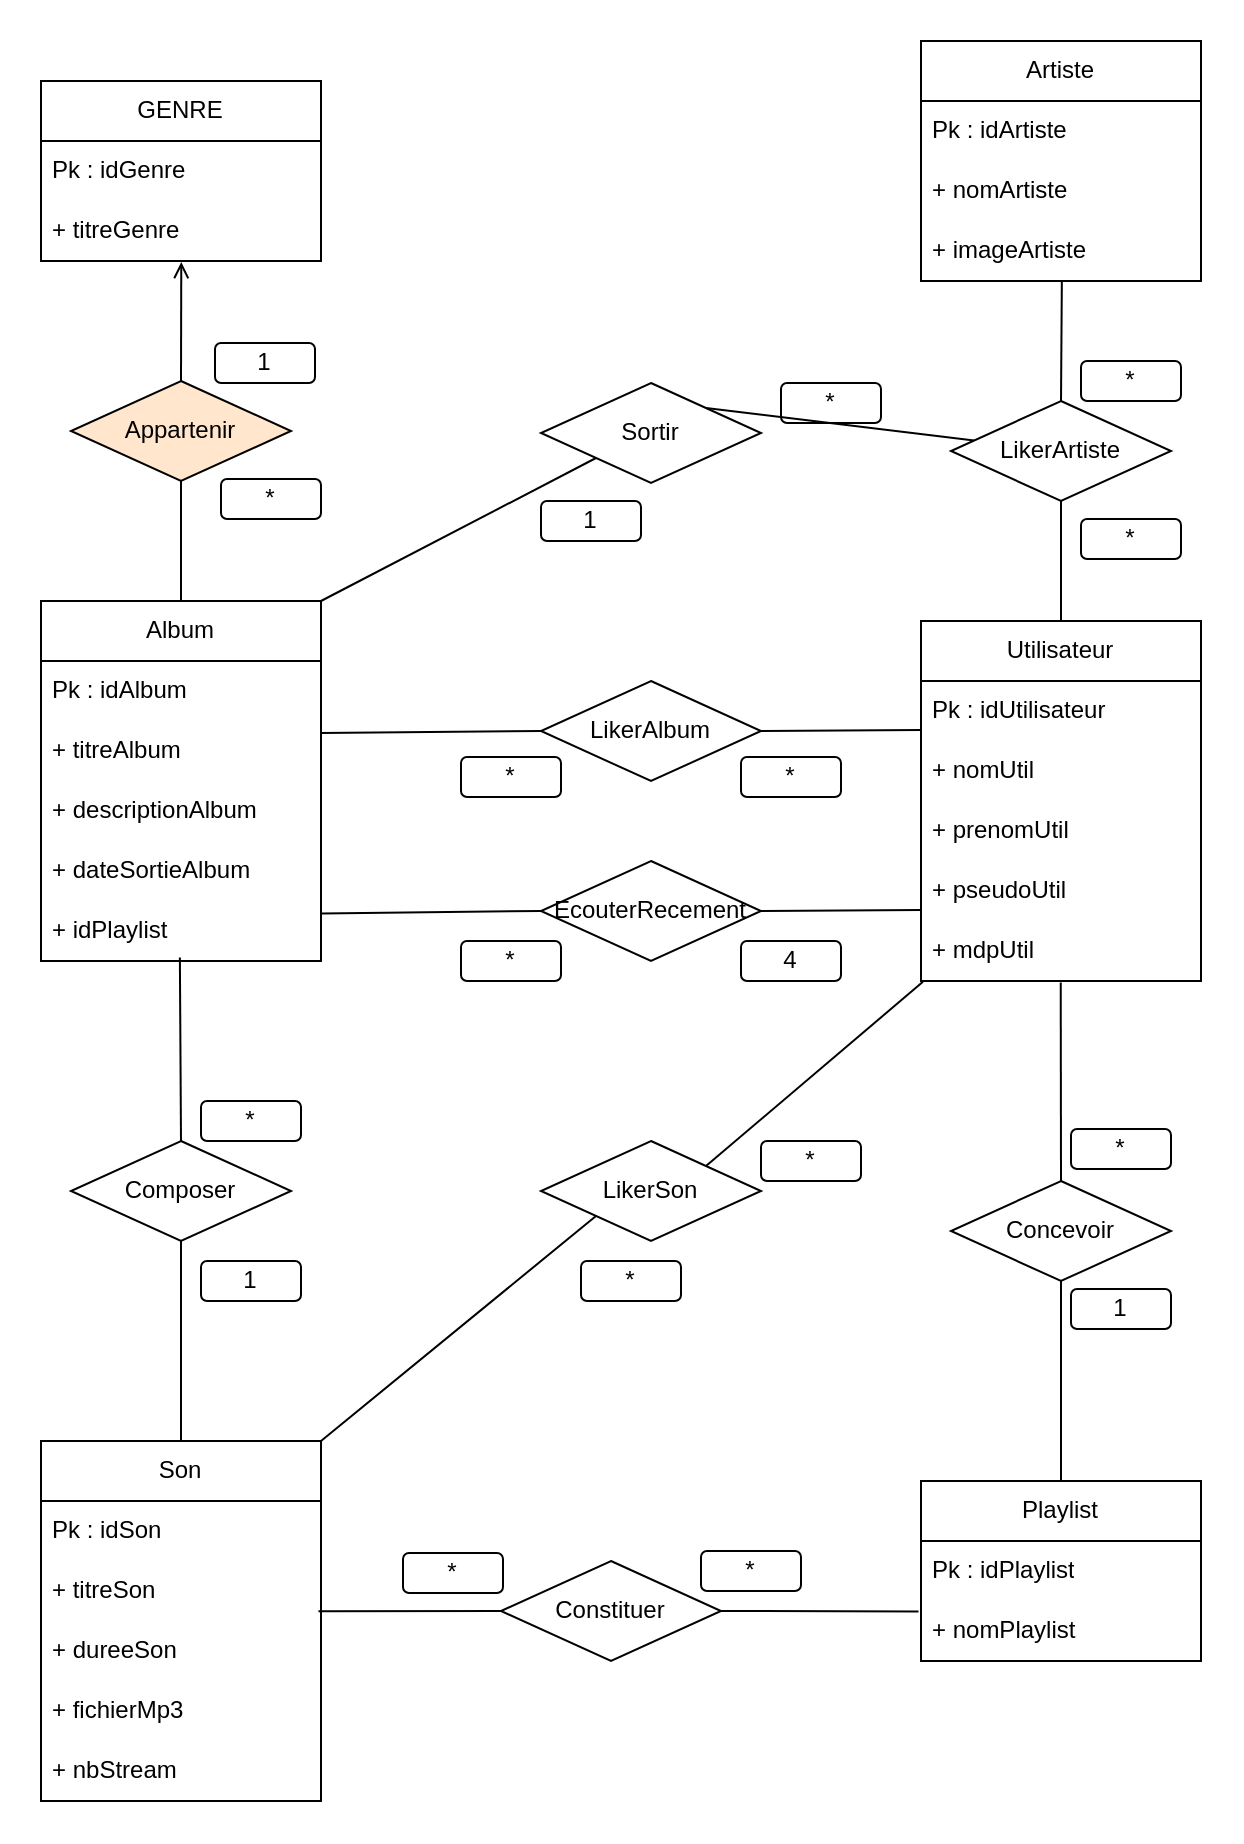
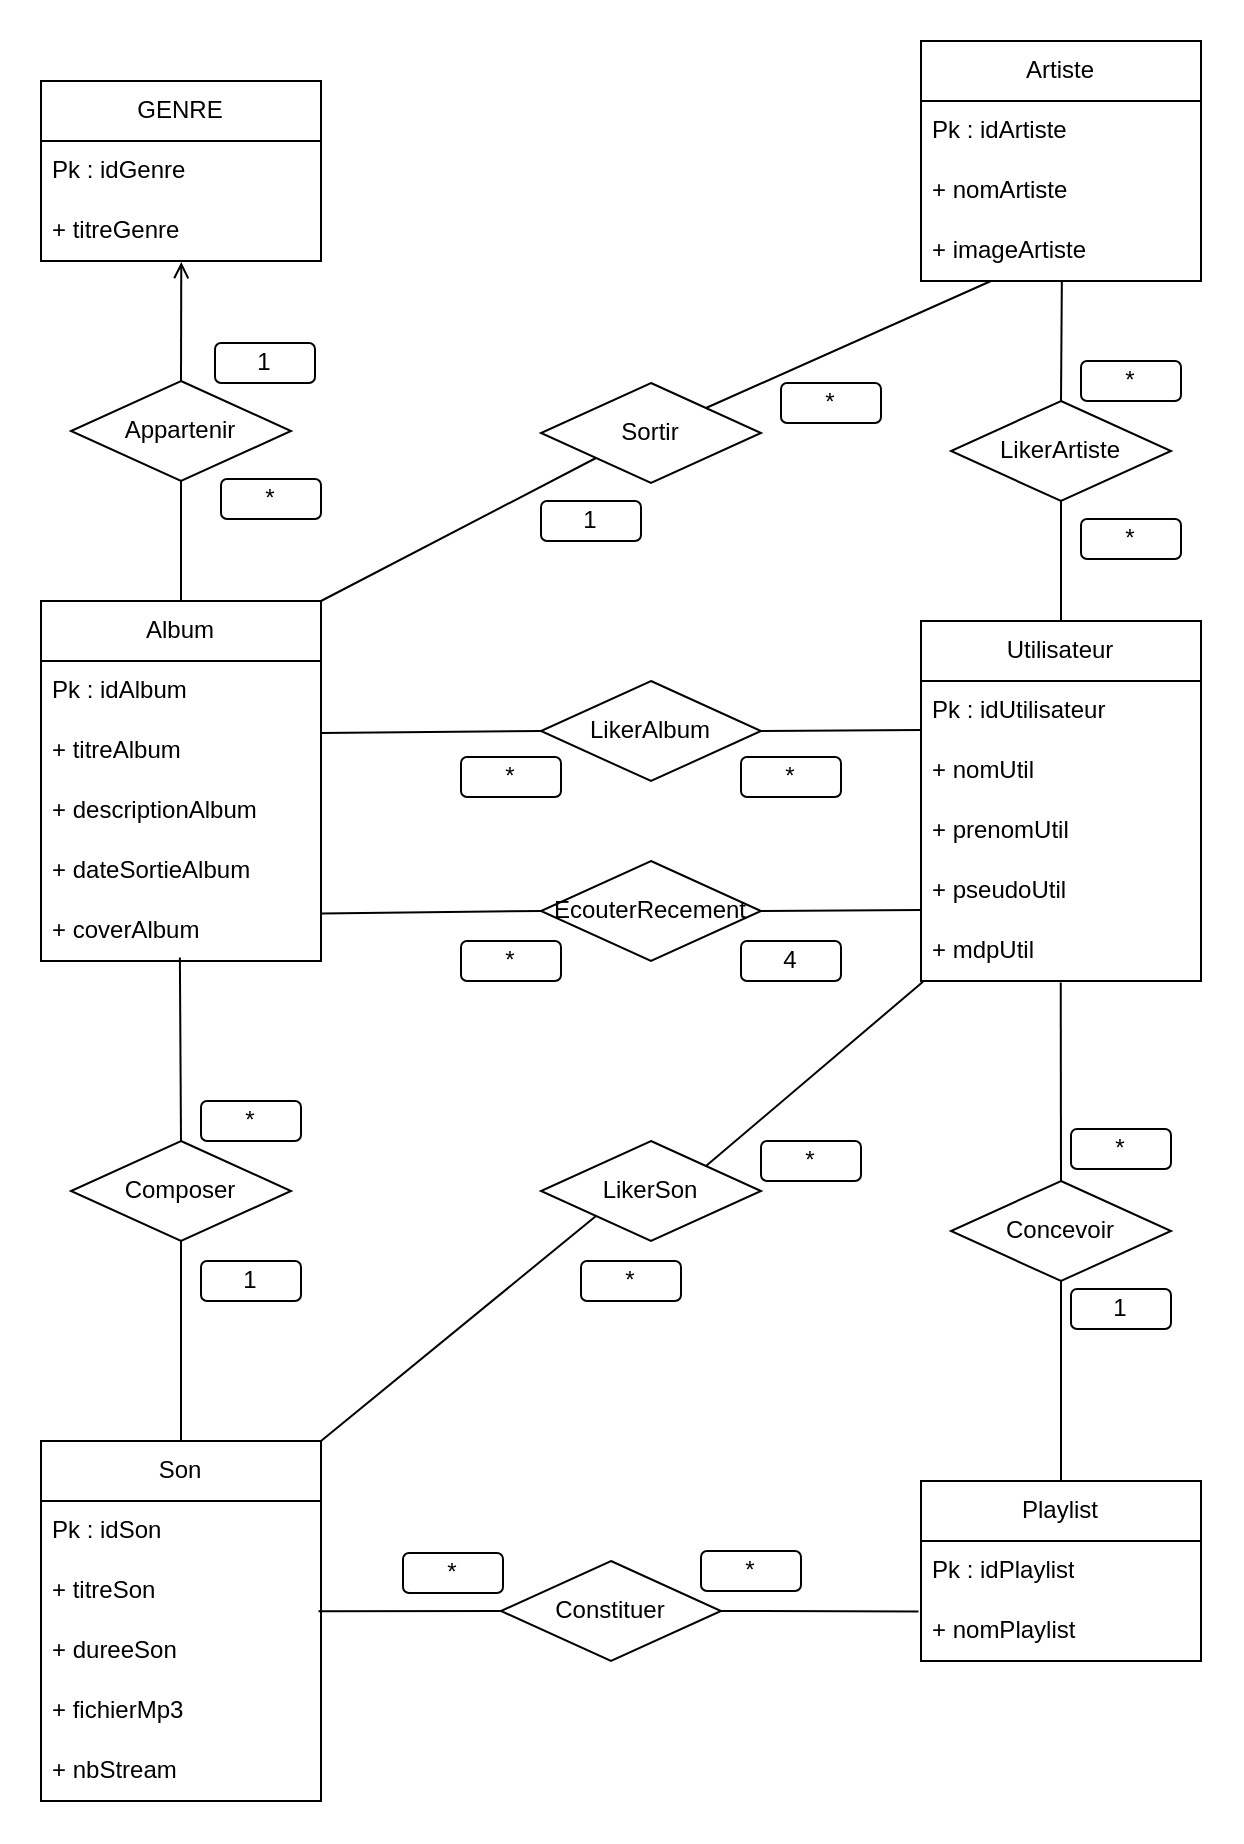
edge "Sortir" -- "LikerArtiste": now "Sortir" -- "Artiste"
node "Appartenir": fillcolor #ffe6cc -> #ffffff
node "+ idPlaylist": label "+ idPlaylist" -> "+ coverAlbum"
